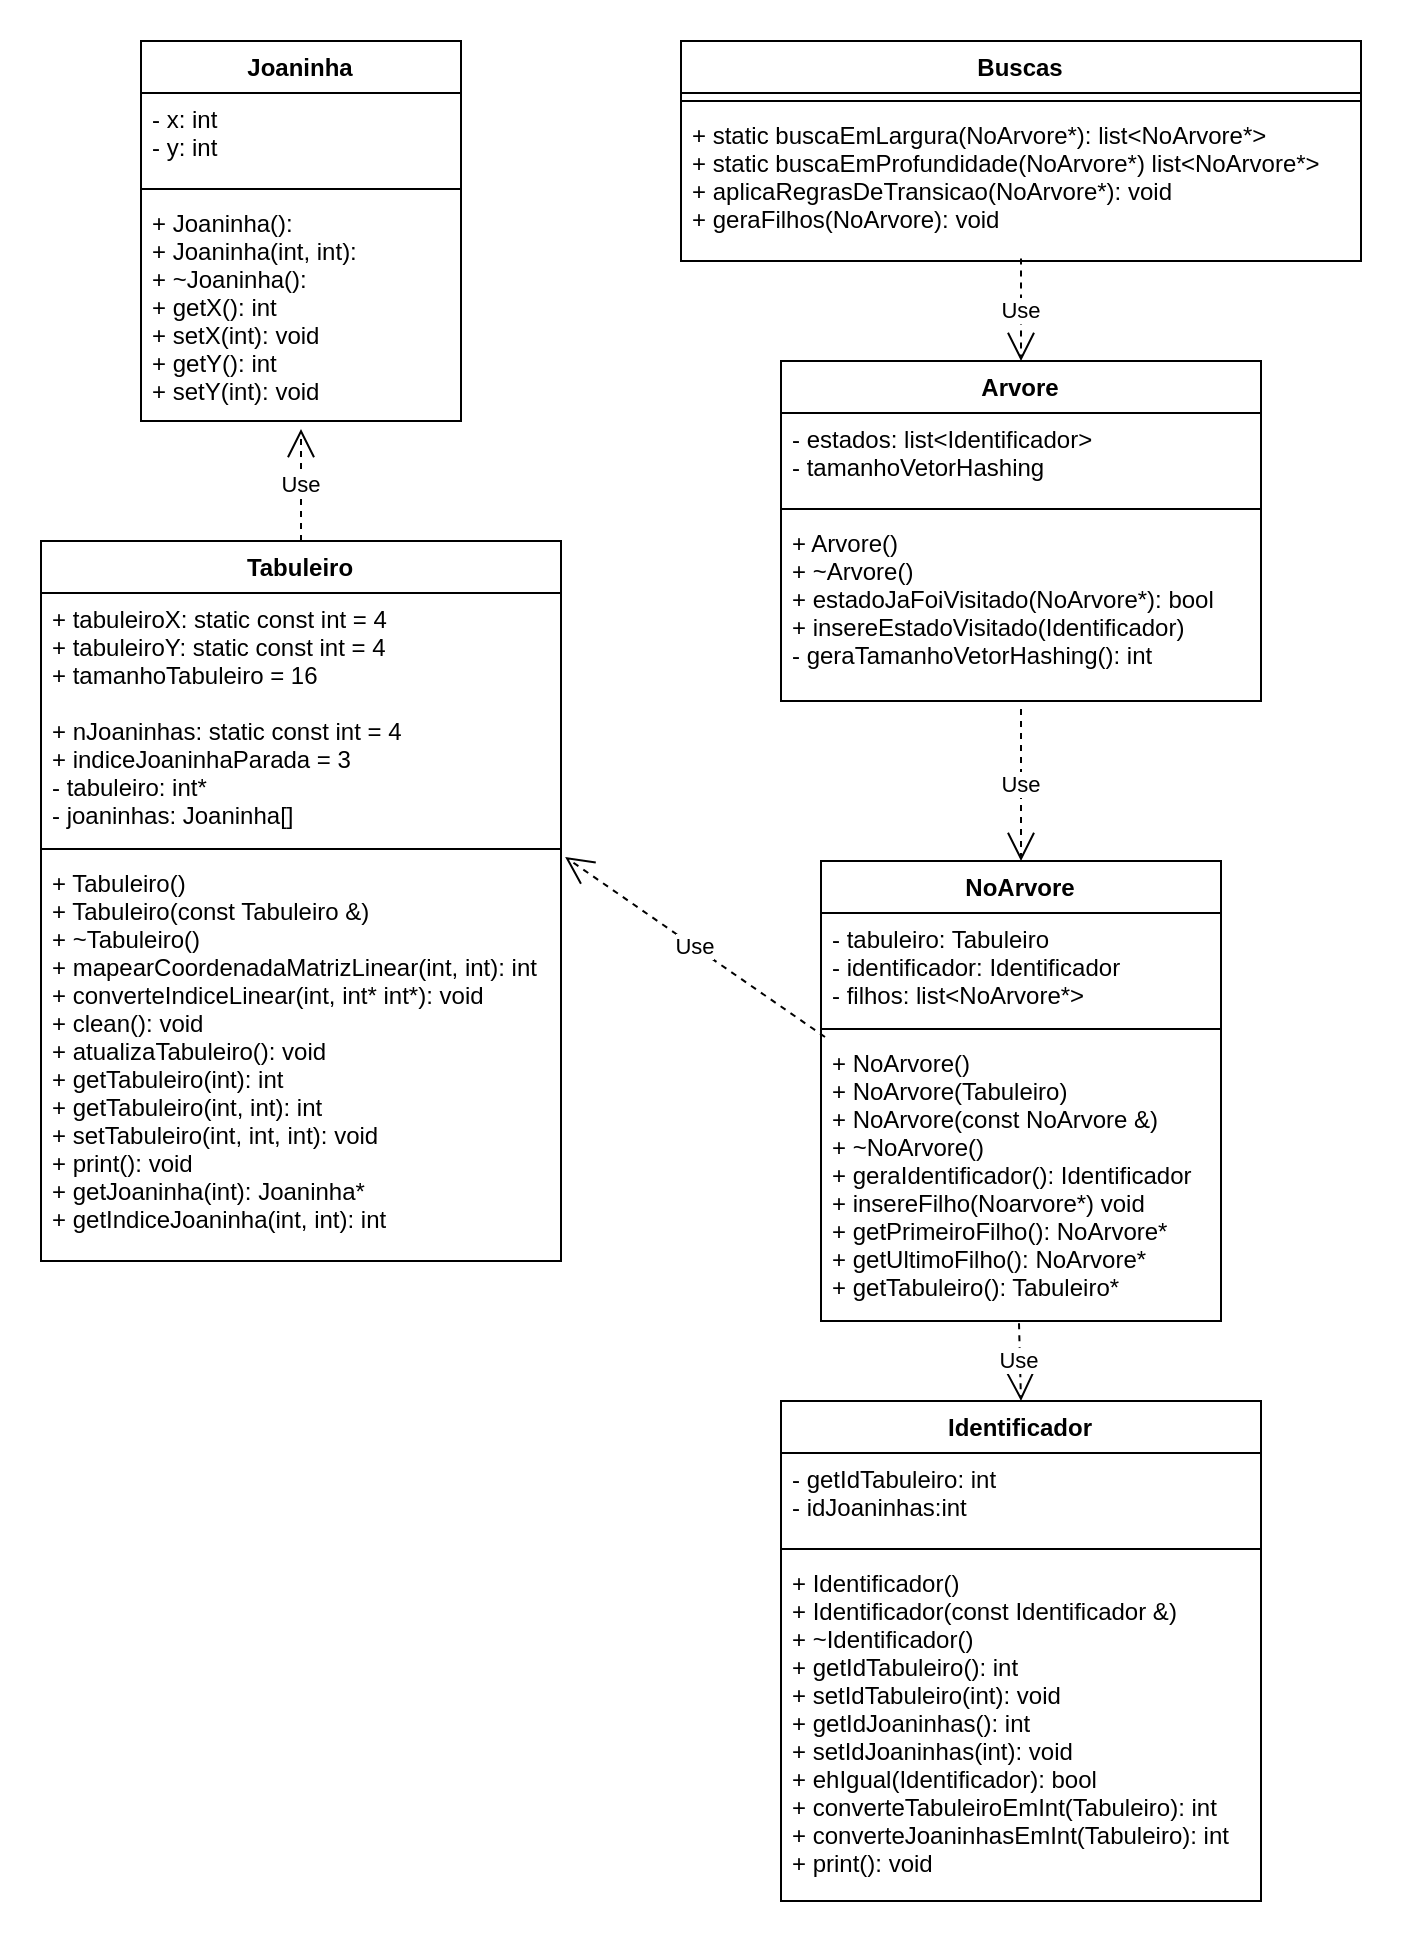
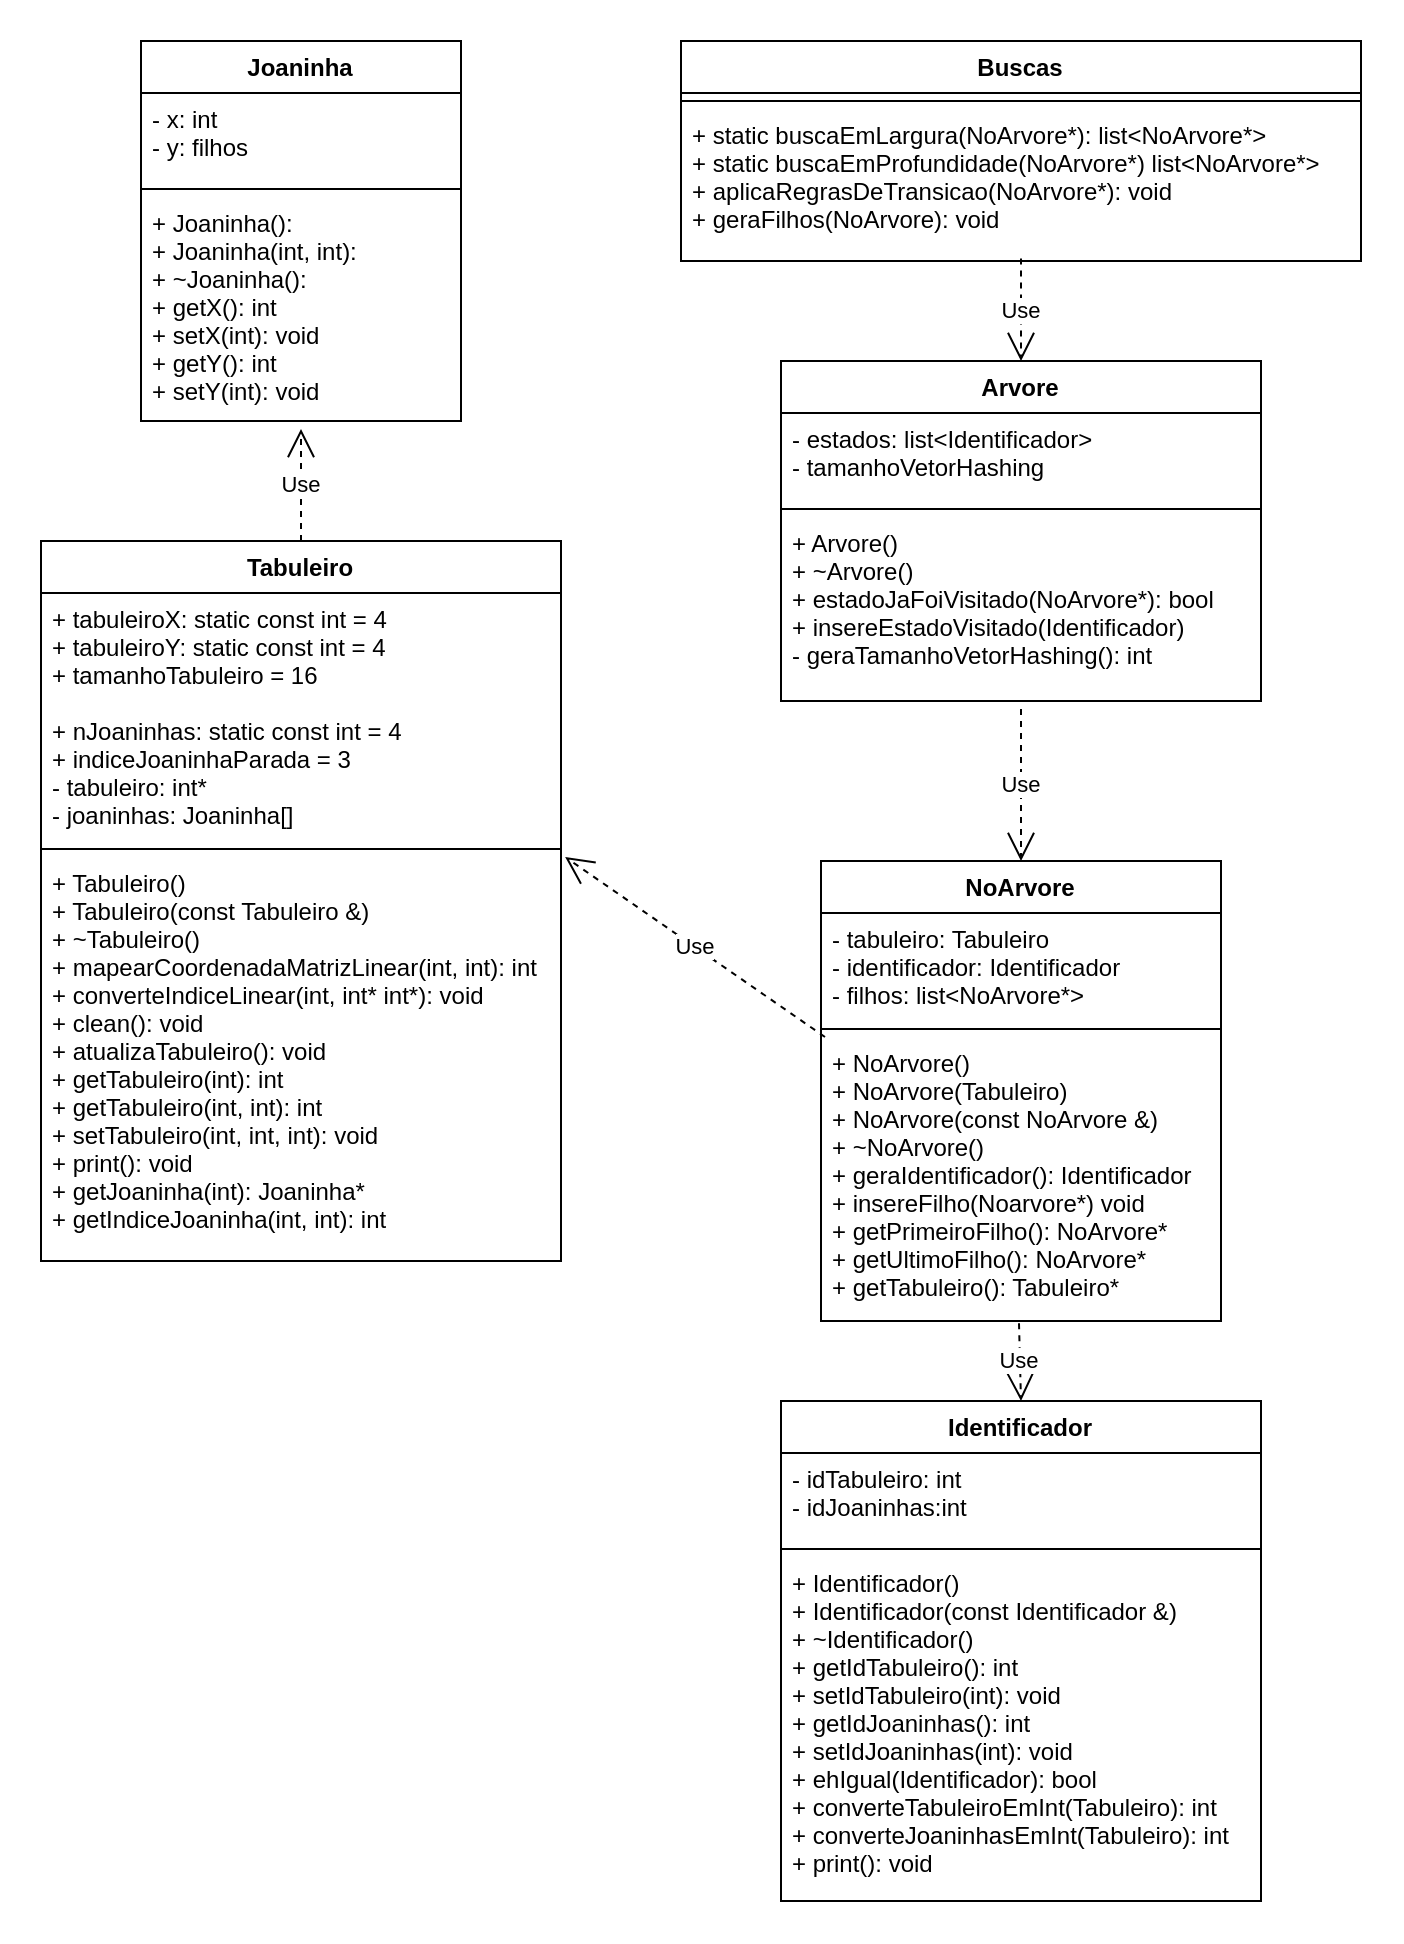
node "- x: int - y: int": label "- x: int - y: int" -> "- x: int - y: filhos"
node "- getIdTabuleiro: int - idJoaninhas:int": label "- getIdTabuleiro: int - idJoaninhas:int" -> "- idTabuleiro: int - idJoaninhas:int"
